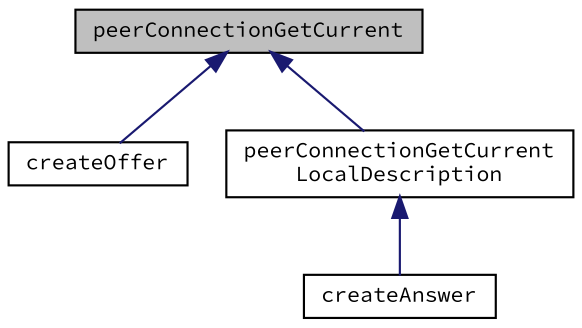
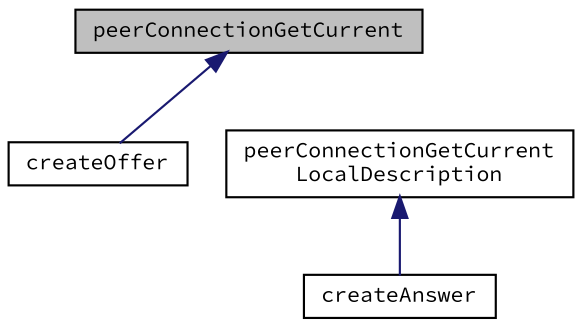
edge "peerConnectionGetCurrent LocalDescription" -> "peerConnectionGetCurrent": removed
